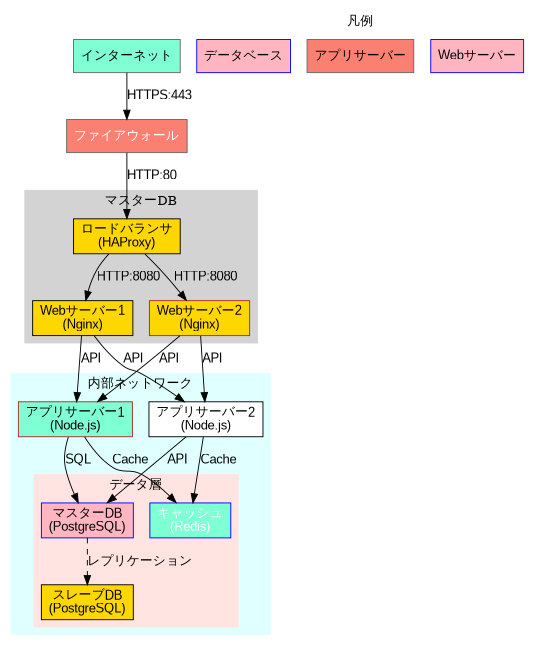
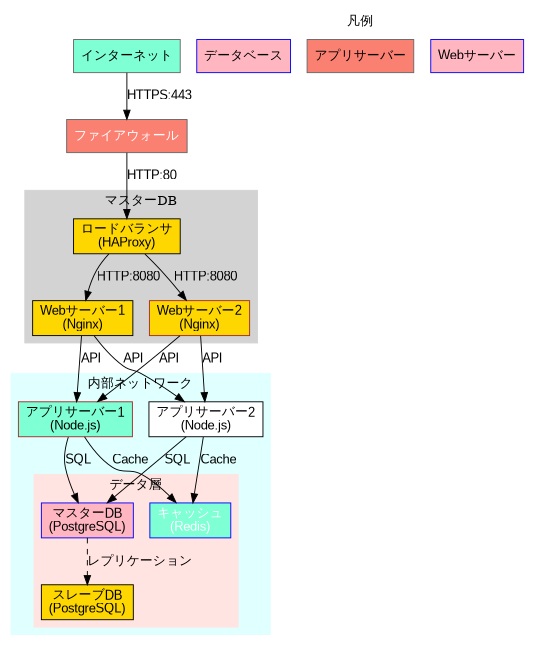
edge "アプリサーバー2 (Node.js)" -> "マスターDB (PostgreSQL)": label "API" -> "SQL"
